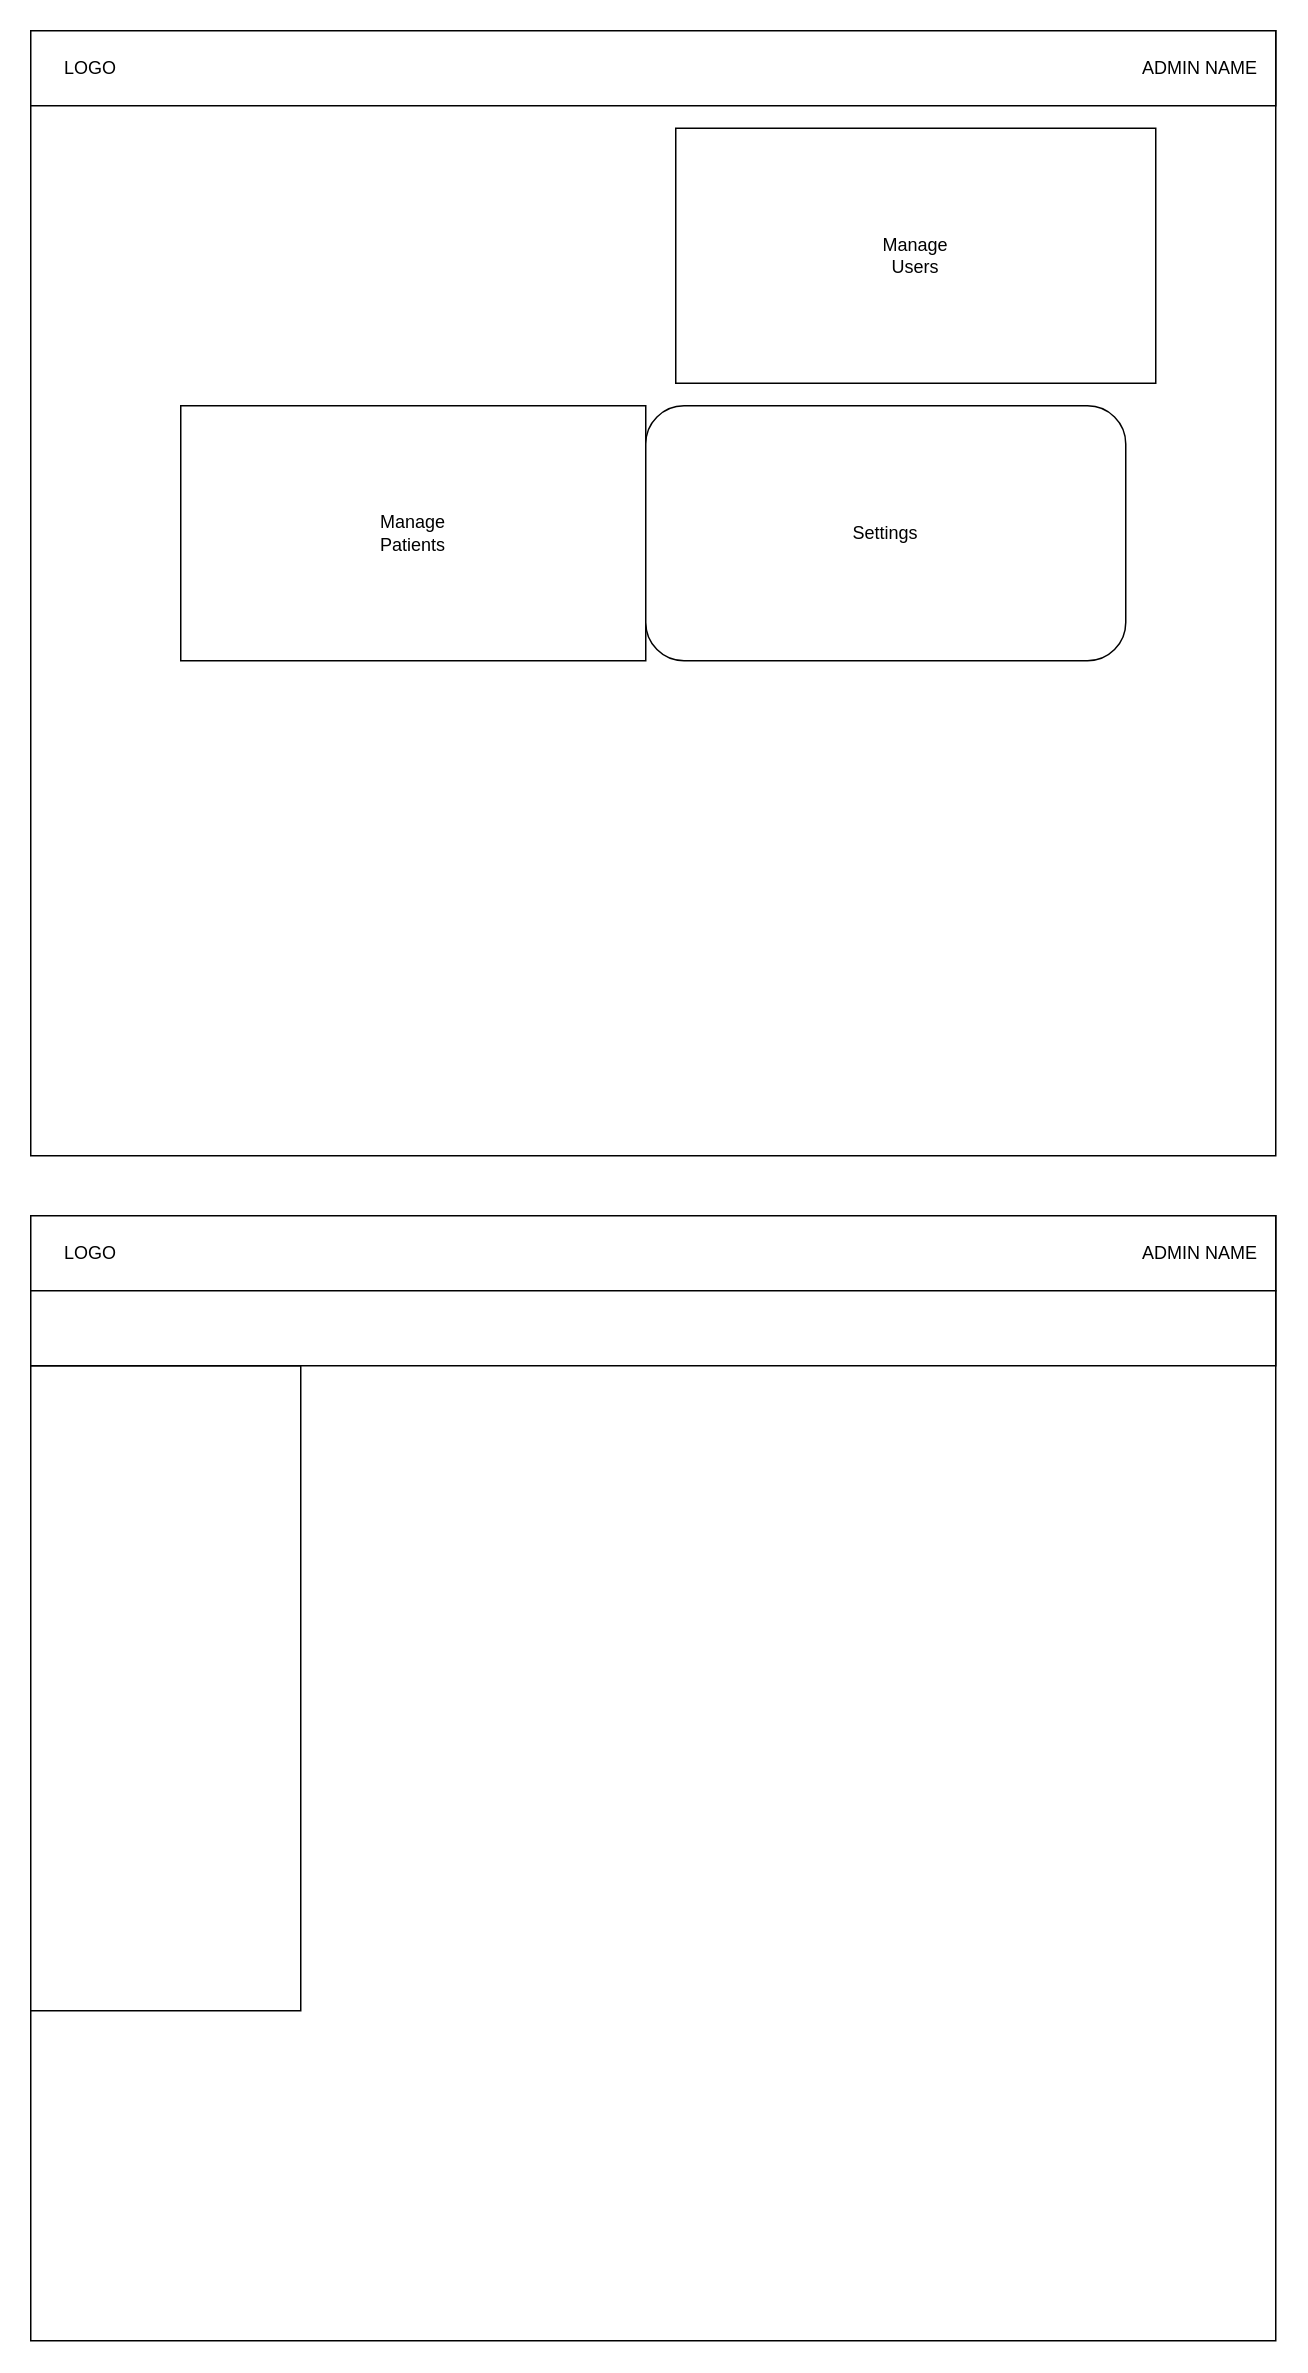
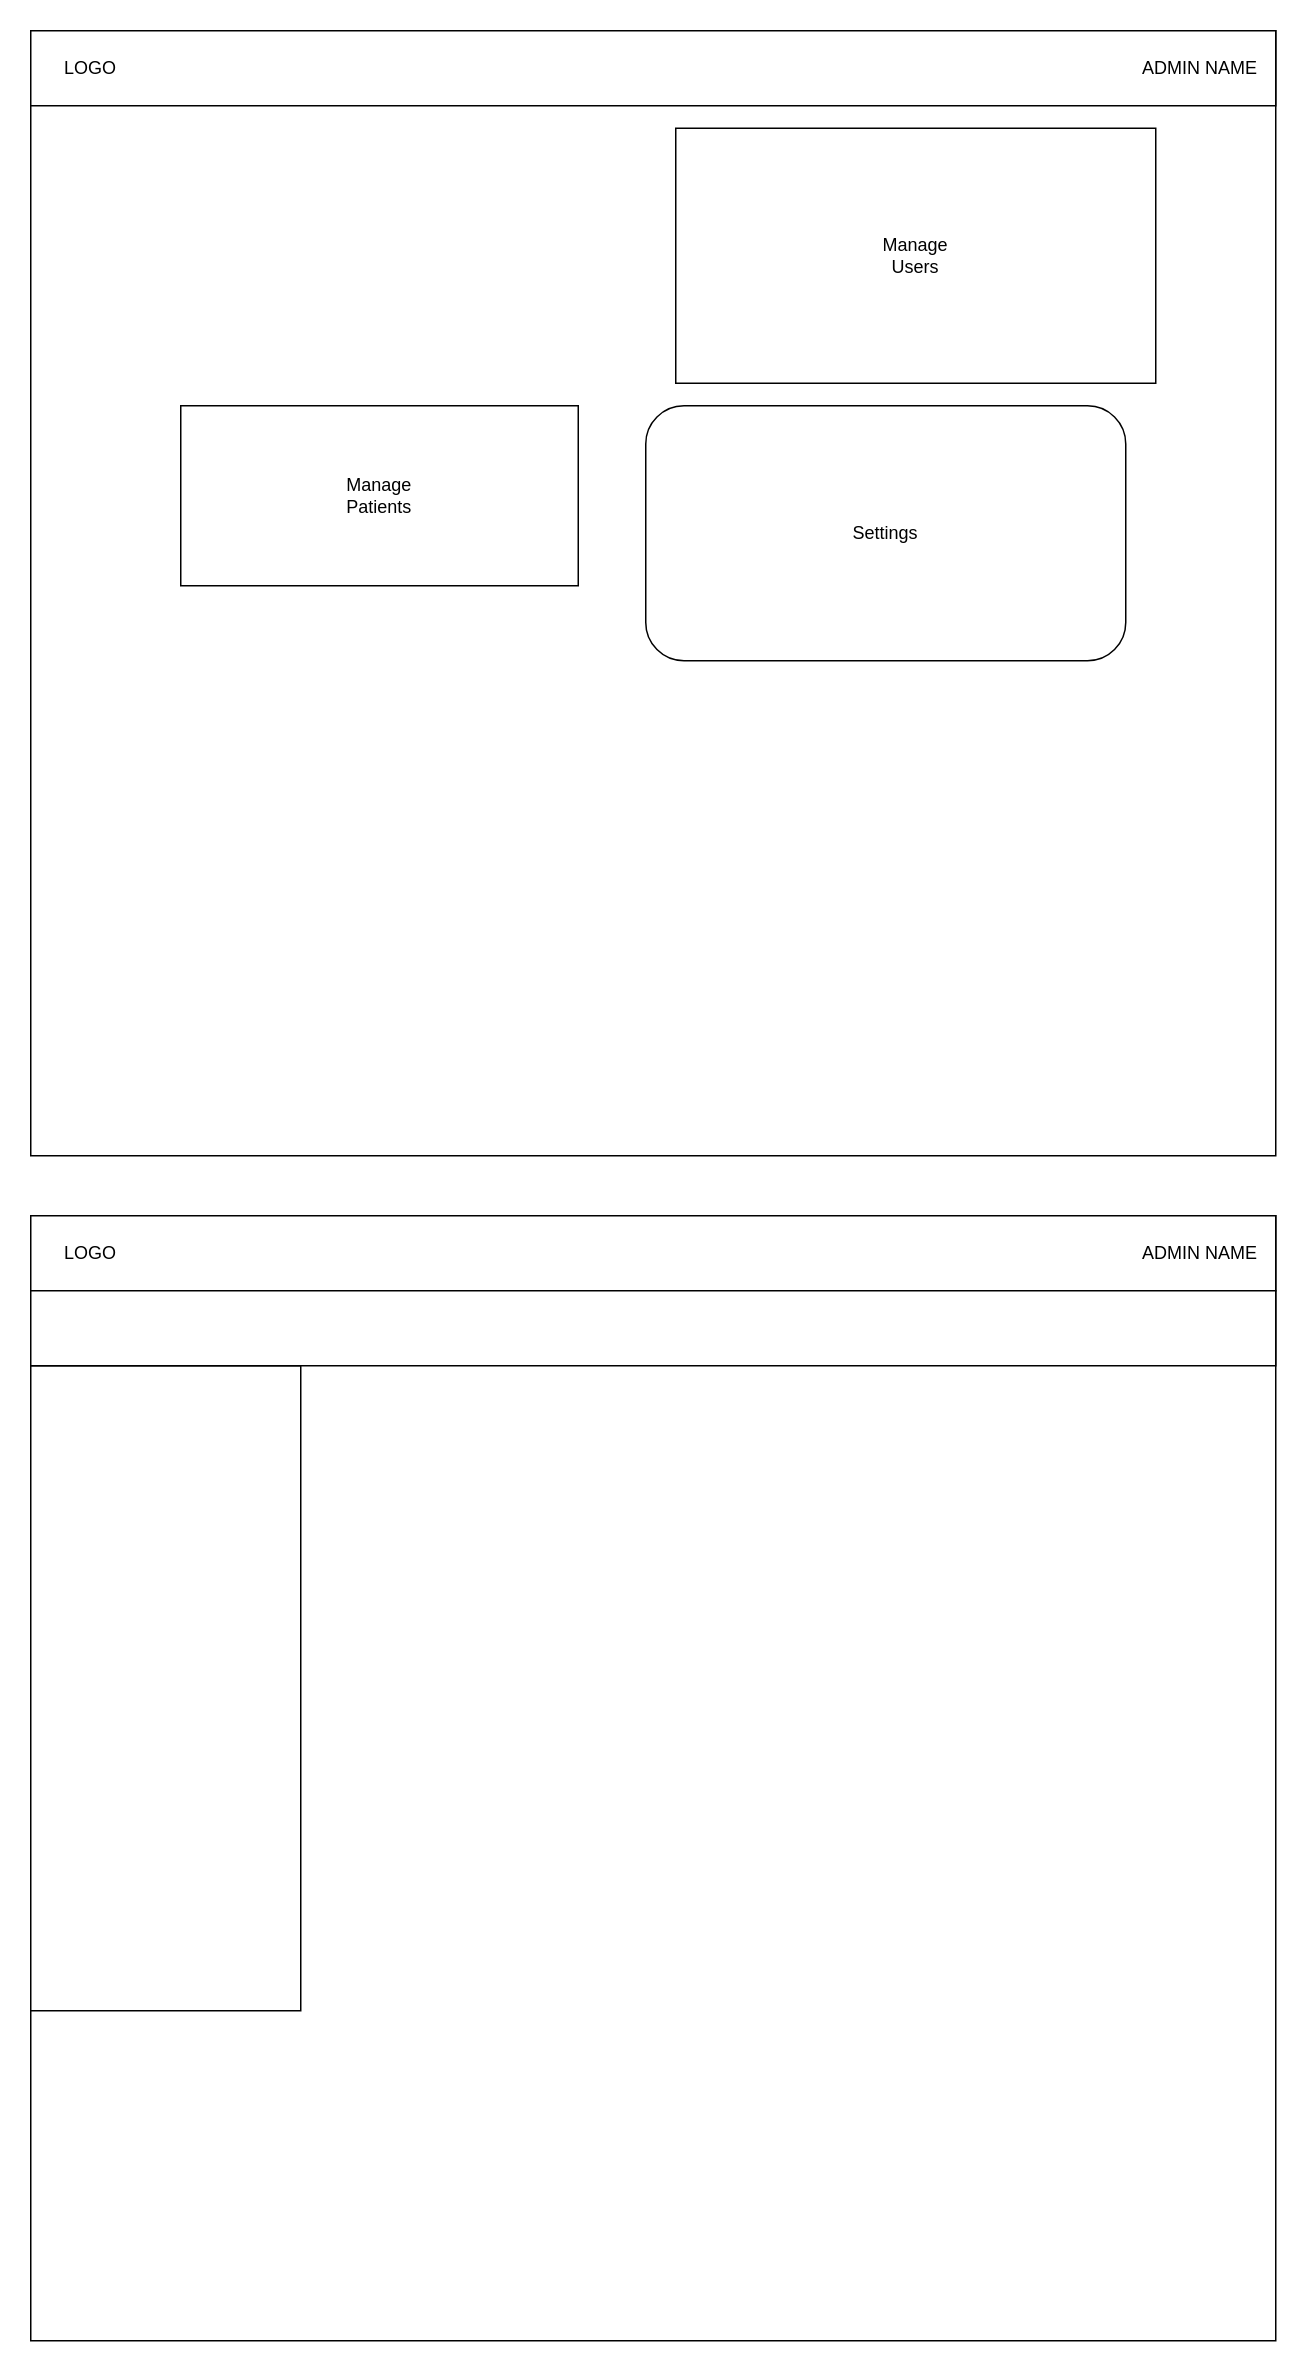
node "Manage Patients": size 465x255 -> 398x180
